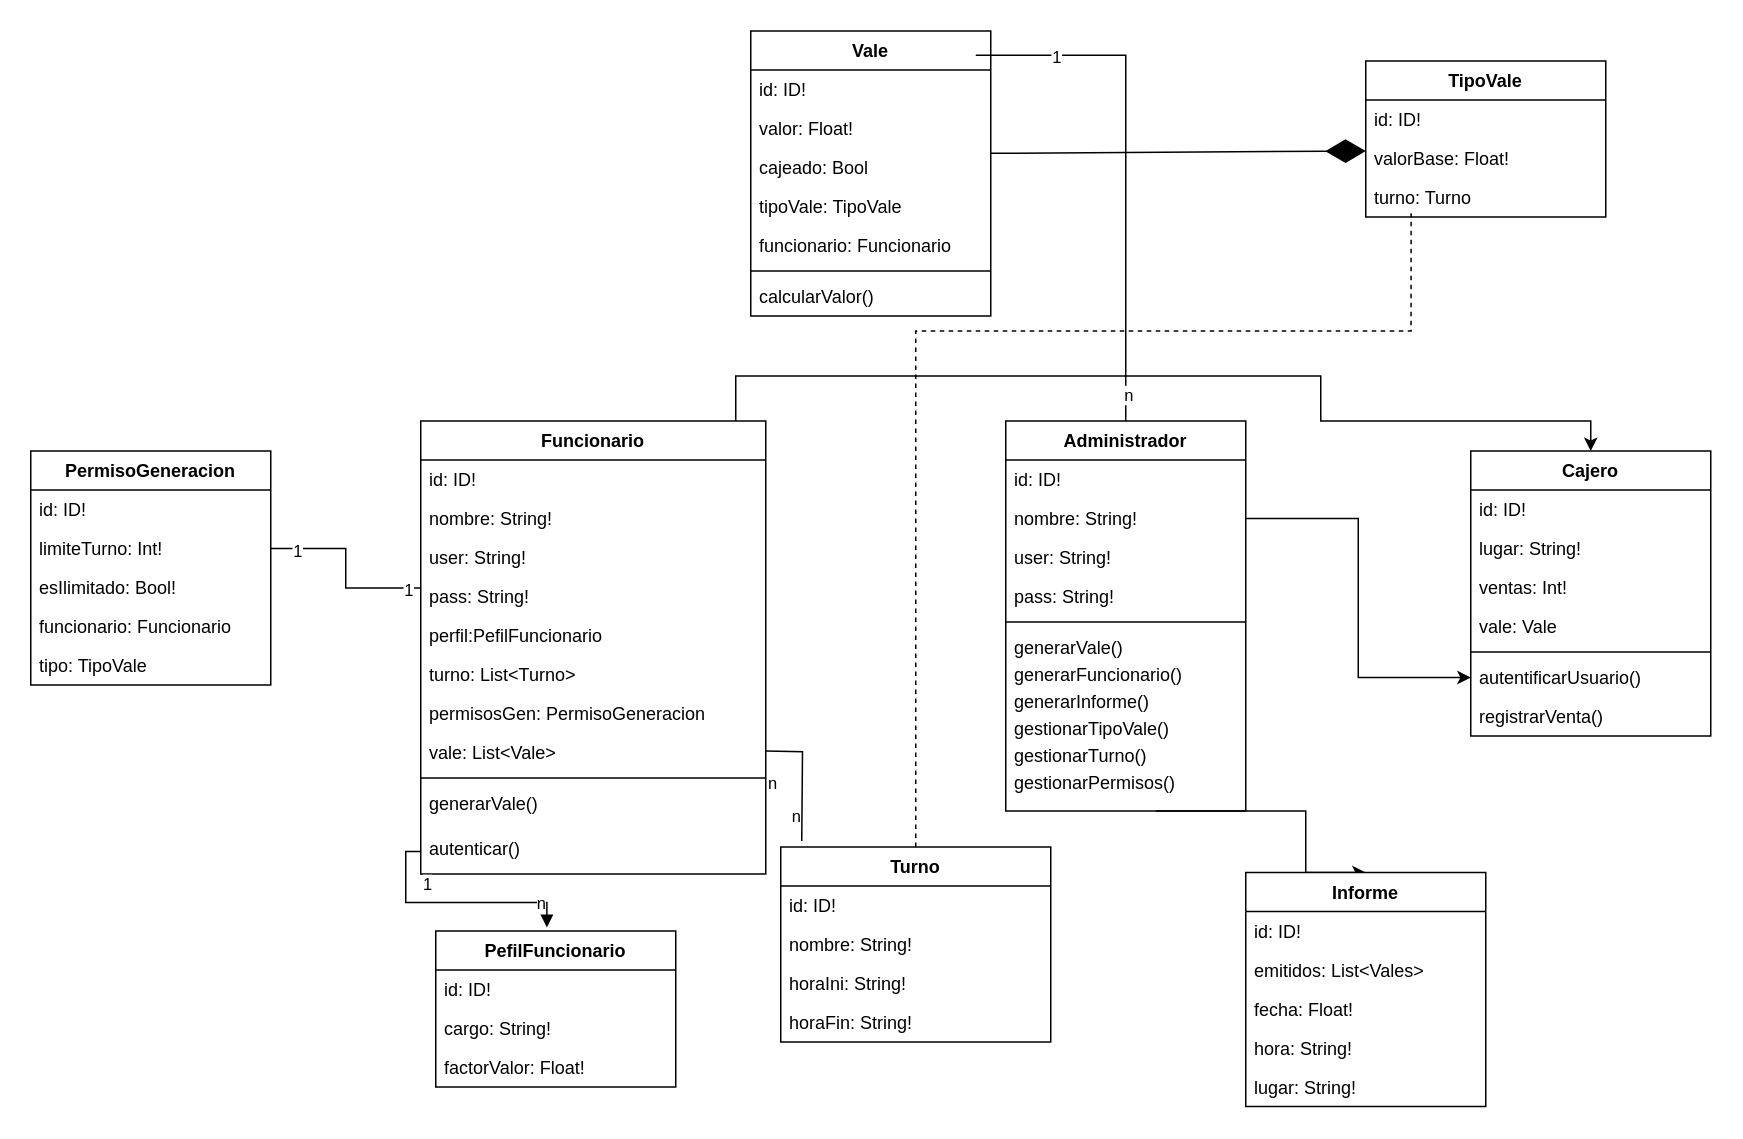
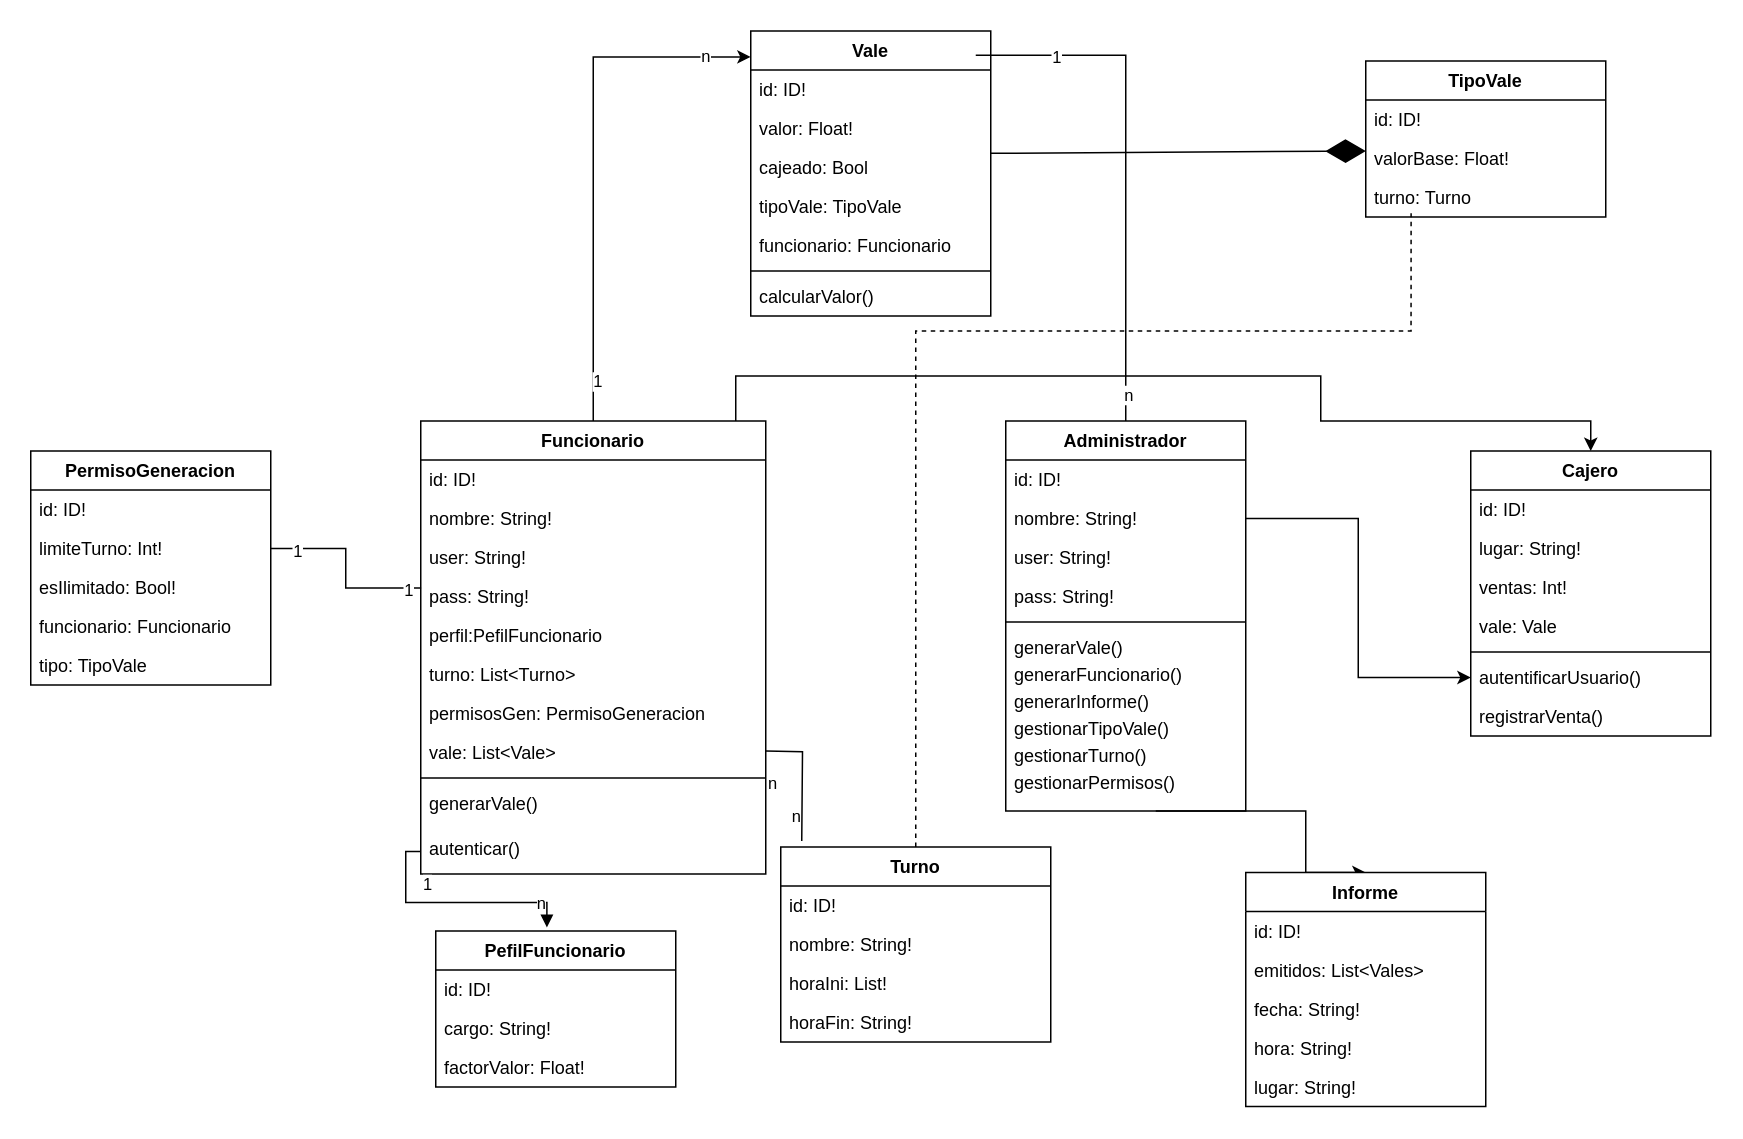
edge "Funcionario" -> "Vale": added, labels "1", "n"
node "horaIni: String!": label "horaIni: String!" -> "horaIni: List!"
node "fecha: Float!": label "fecha: Float!" -> "fecha: String!"
